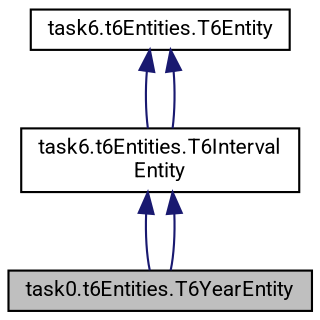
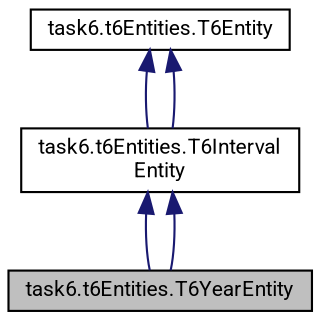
node "task0.t6Entities.T6YearEntity": label "task0.t6Entities.T6YearEntity" -> "task6.t6Entities.T6YearEntity"
